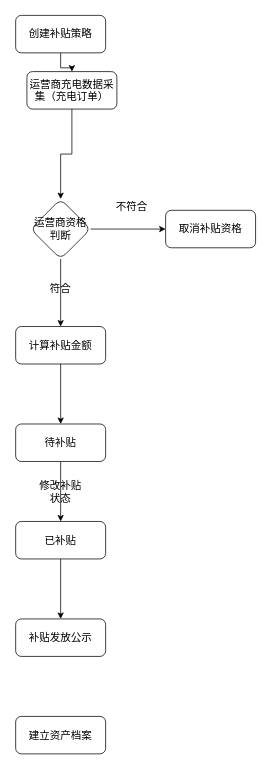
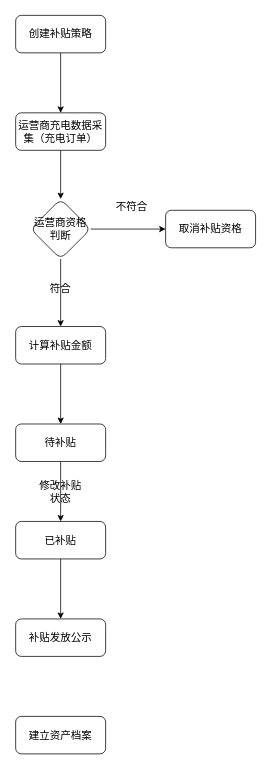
node "运营商充电数据采集（充电订单）": moved (72, 90) -> (60, 132)
